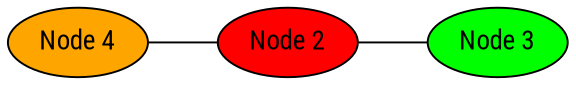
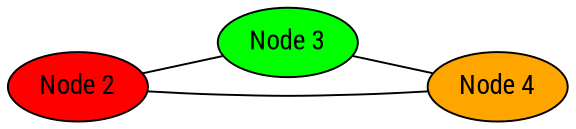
edge "Node 3" -- "Node 4": added
